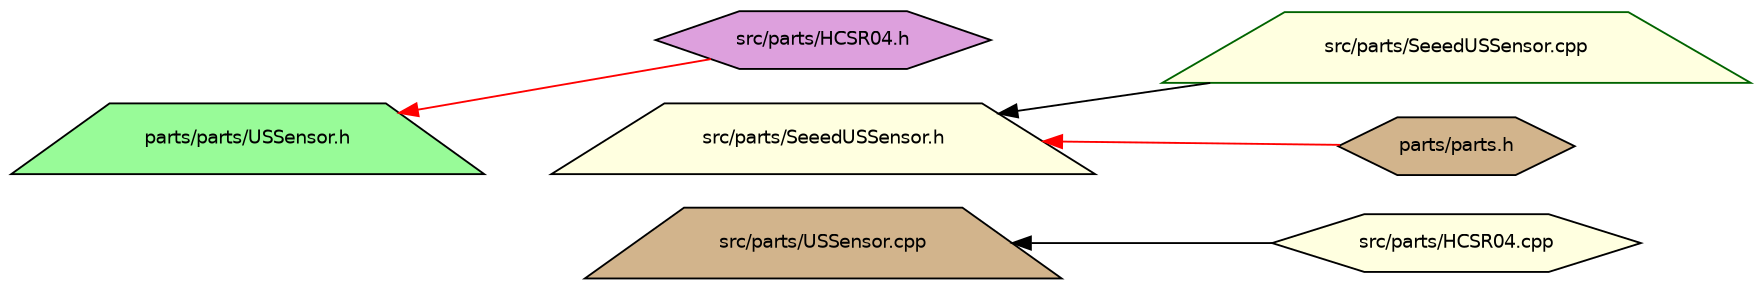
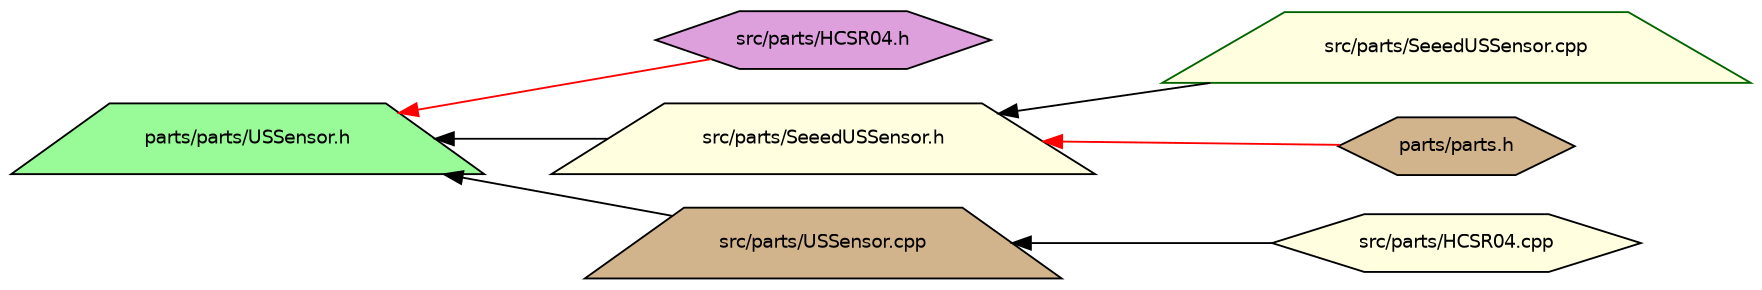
edge "src/parts/SeeedUSSensor.h" -> "parts/parts/USSensor.h": added
edge "src/parts/USSensor.cpp" -> "parts/parts/USSensor.h": added
